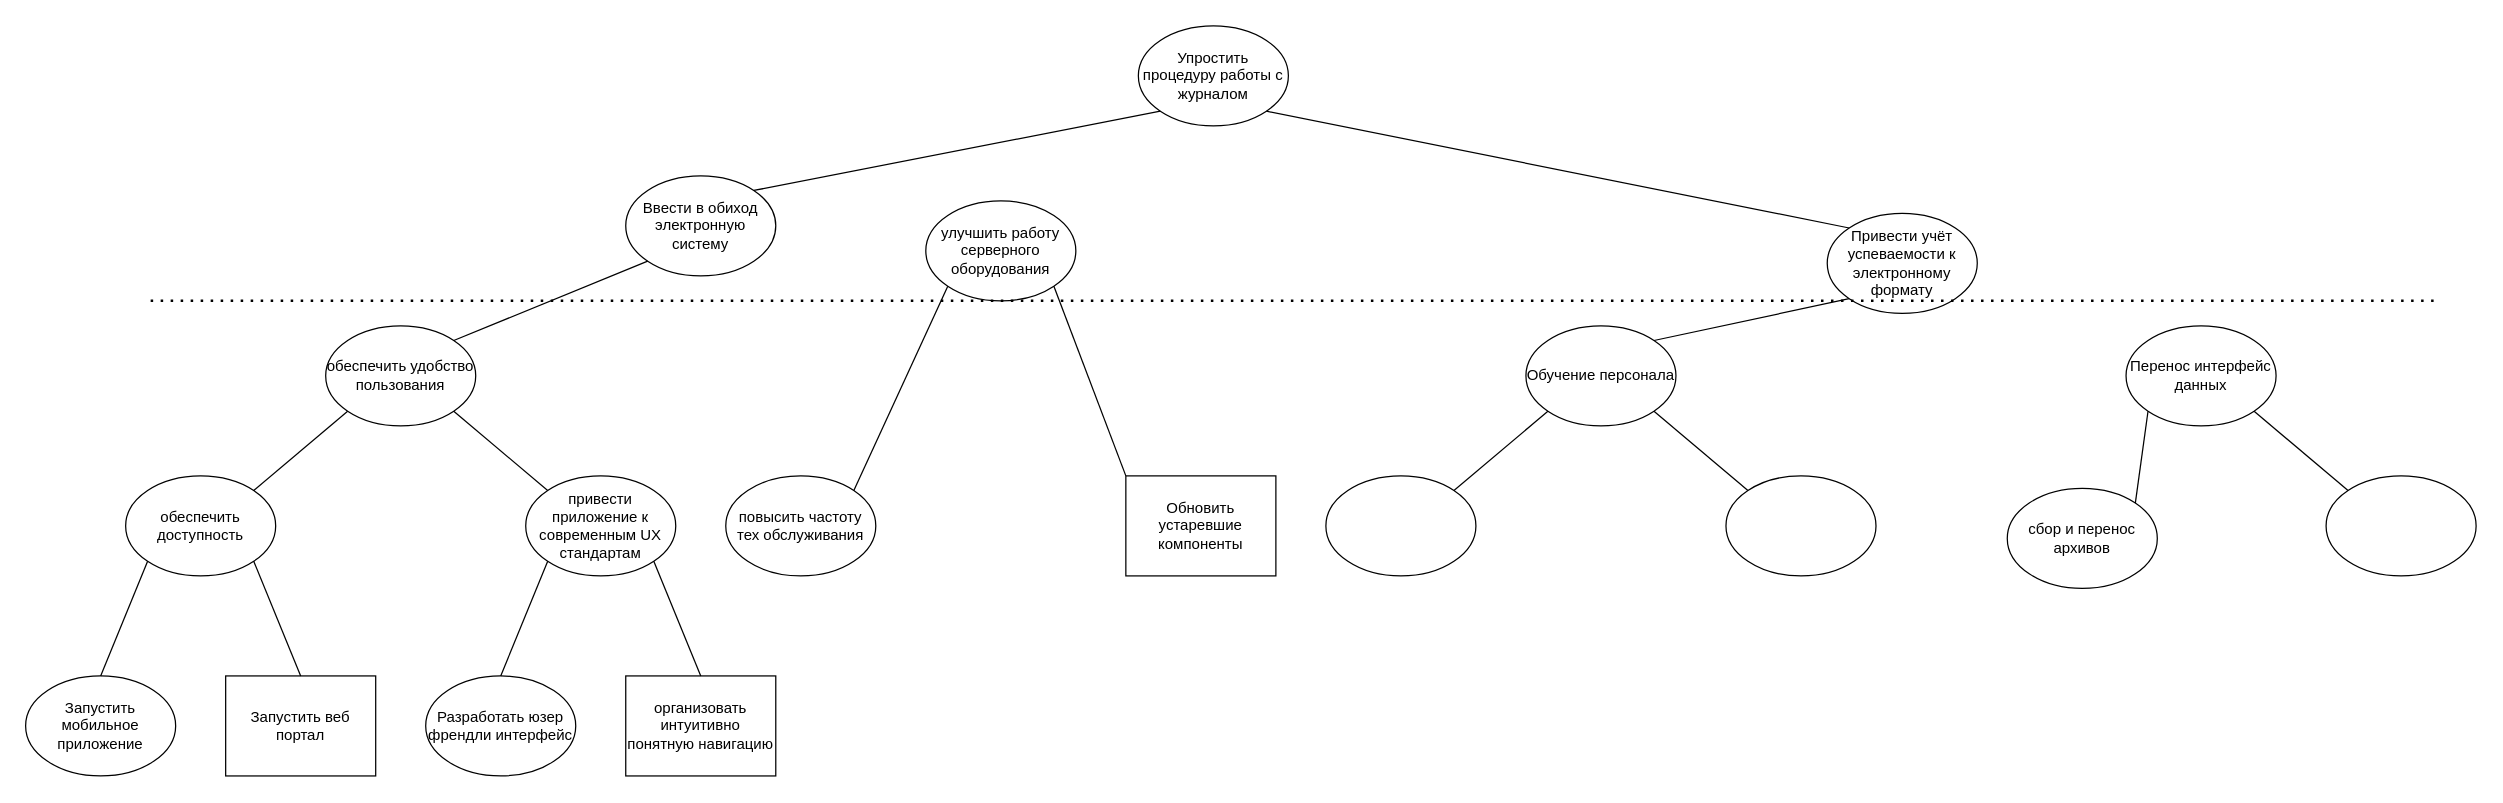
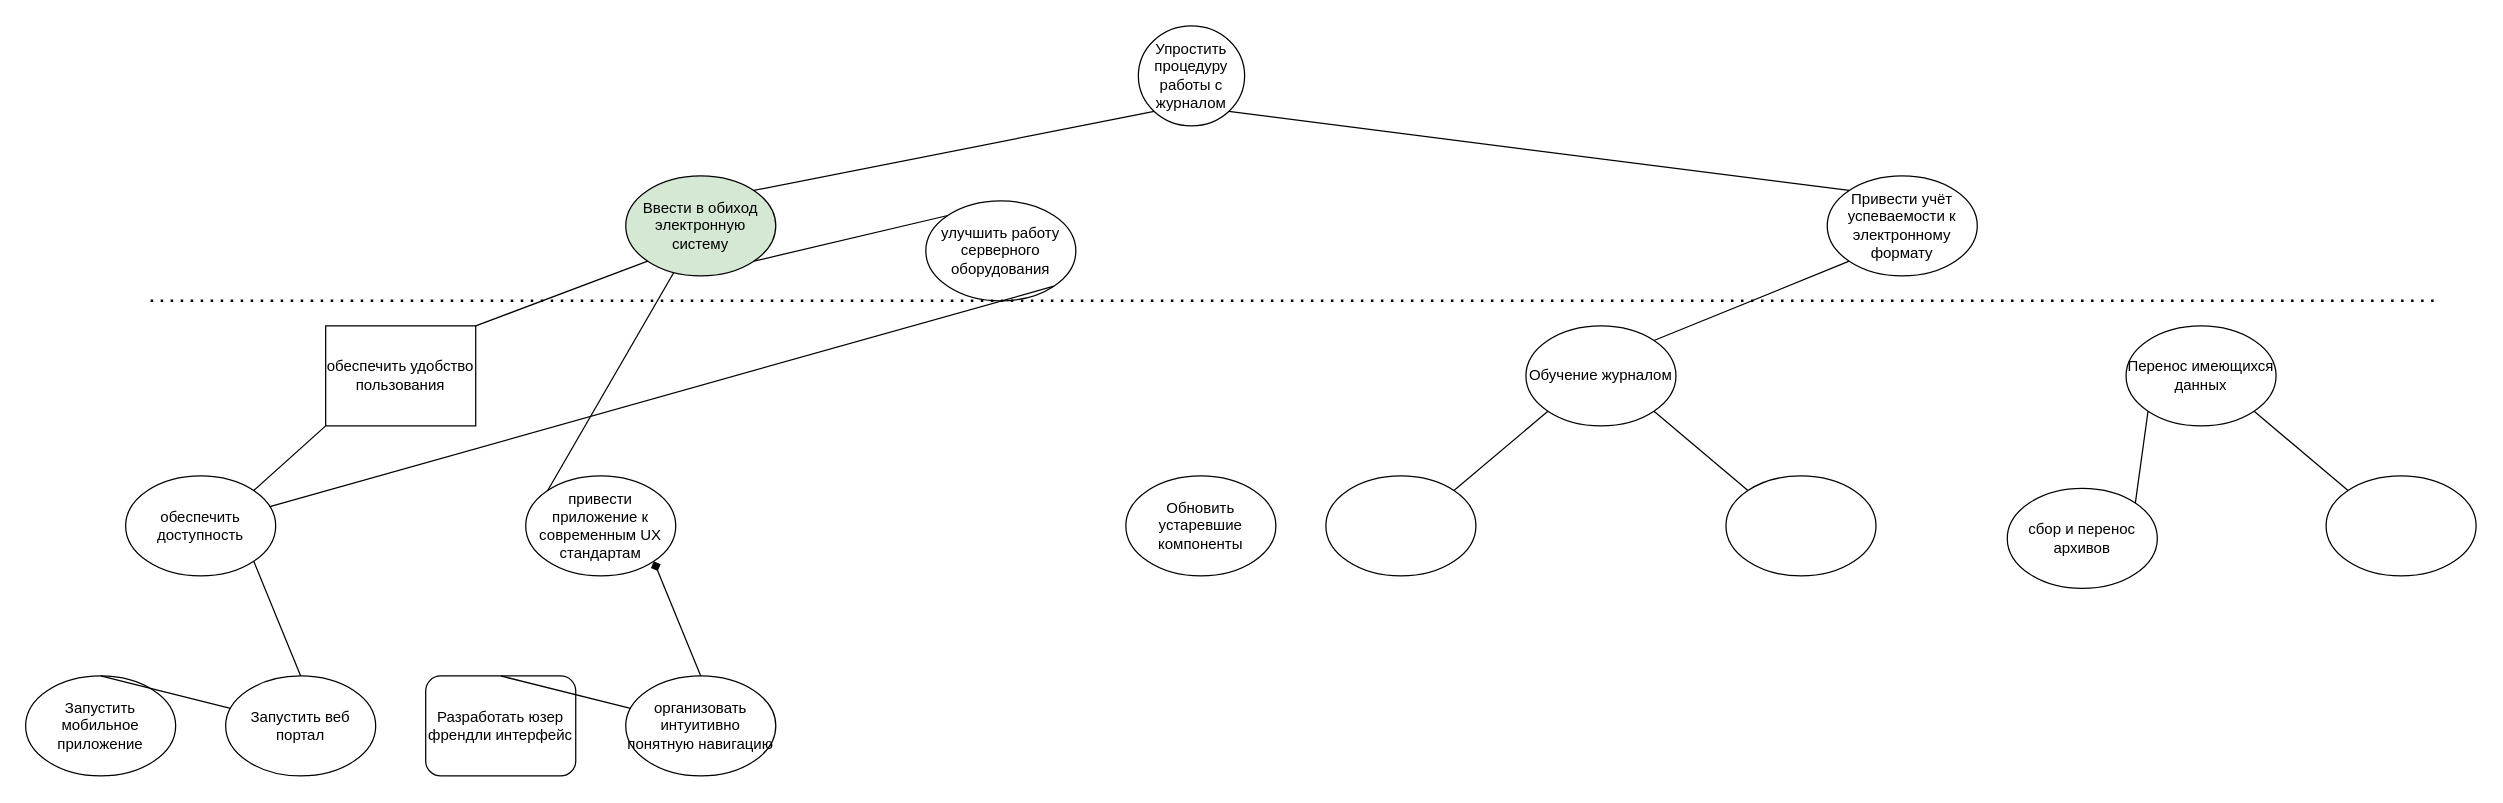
node "Упростить процедуру работы с журналом": size 150x100 -> 106x100
node "Ввести в обиход электронную систему": fillcolor #ffffff -> #d5e8d4
edge "Ввести в обиход электронную систему" -- "улучшить работу серверного оборудования": added
node "Привести учёт успеваемости к электронному формату": moved (1902, 263) -> (1902, 226)
node "обеспечить удобство пользования": shape ellipse -> rectangle
node "Обучение персонала": label "Обучение персонала" -> "Обучение журналом"
node "Перенос интерфейс данных": label "Перенос интерфейс данных" -> "Перенос имеющихся данных"
edge "улучшить работу серверного оборудования" -- "Обновить устаревшие компоненты": now "улучшить работу серверного оборудования" -- "обеспечить доступность"
edge "улучшить работу серверного оборудования" -- "повысить частоту тех обслуживания": removed
edge "обеспечить удобство пользования" -- "привести приложение к современным UX стандартам": now "Ввести в обиход электронную систему" -- "привести приложение к современным UX стандартам"
node "повысить частоту тех обслуживания": removed
node "Обновить устаревшие компоненты": shape rectangle -> ellipse
edge "привести приложение к современным UX стандартам" -- "организовать интуитивно понятную навигацию": arrowhead none -> diamond
edge "обеспечить доступность" -- "Запустить мобильное приложение": now "Запустить веб портал" -- "Запустить мобильное приложение"
edge "привести приложение к современным UX стандартам" -- "Разработать юзер френдли интерфейс": now "организовать интуитивно понятную навигацию" -- "Разработать юзер френдли интерфейс"
node "Запустить веб портал": shape rectangle -> ellipse
node "Разработать юзер френдли интерфейс": shape ellipse -> rounded rectangle
node "организовать интуитивно понятную навигацию": shape rectangle -> ellipse
